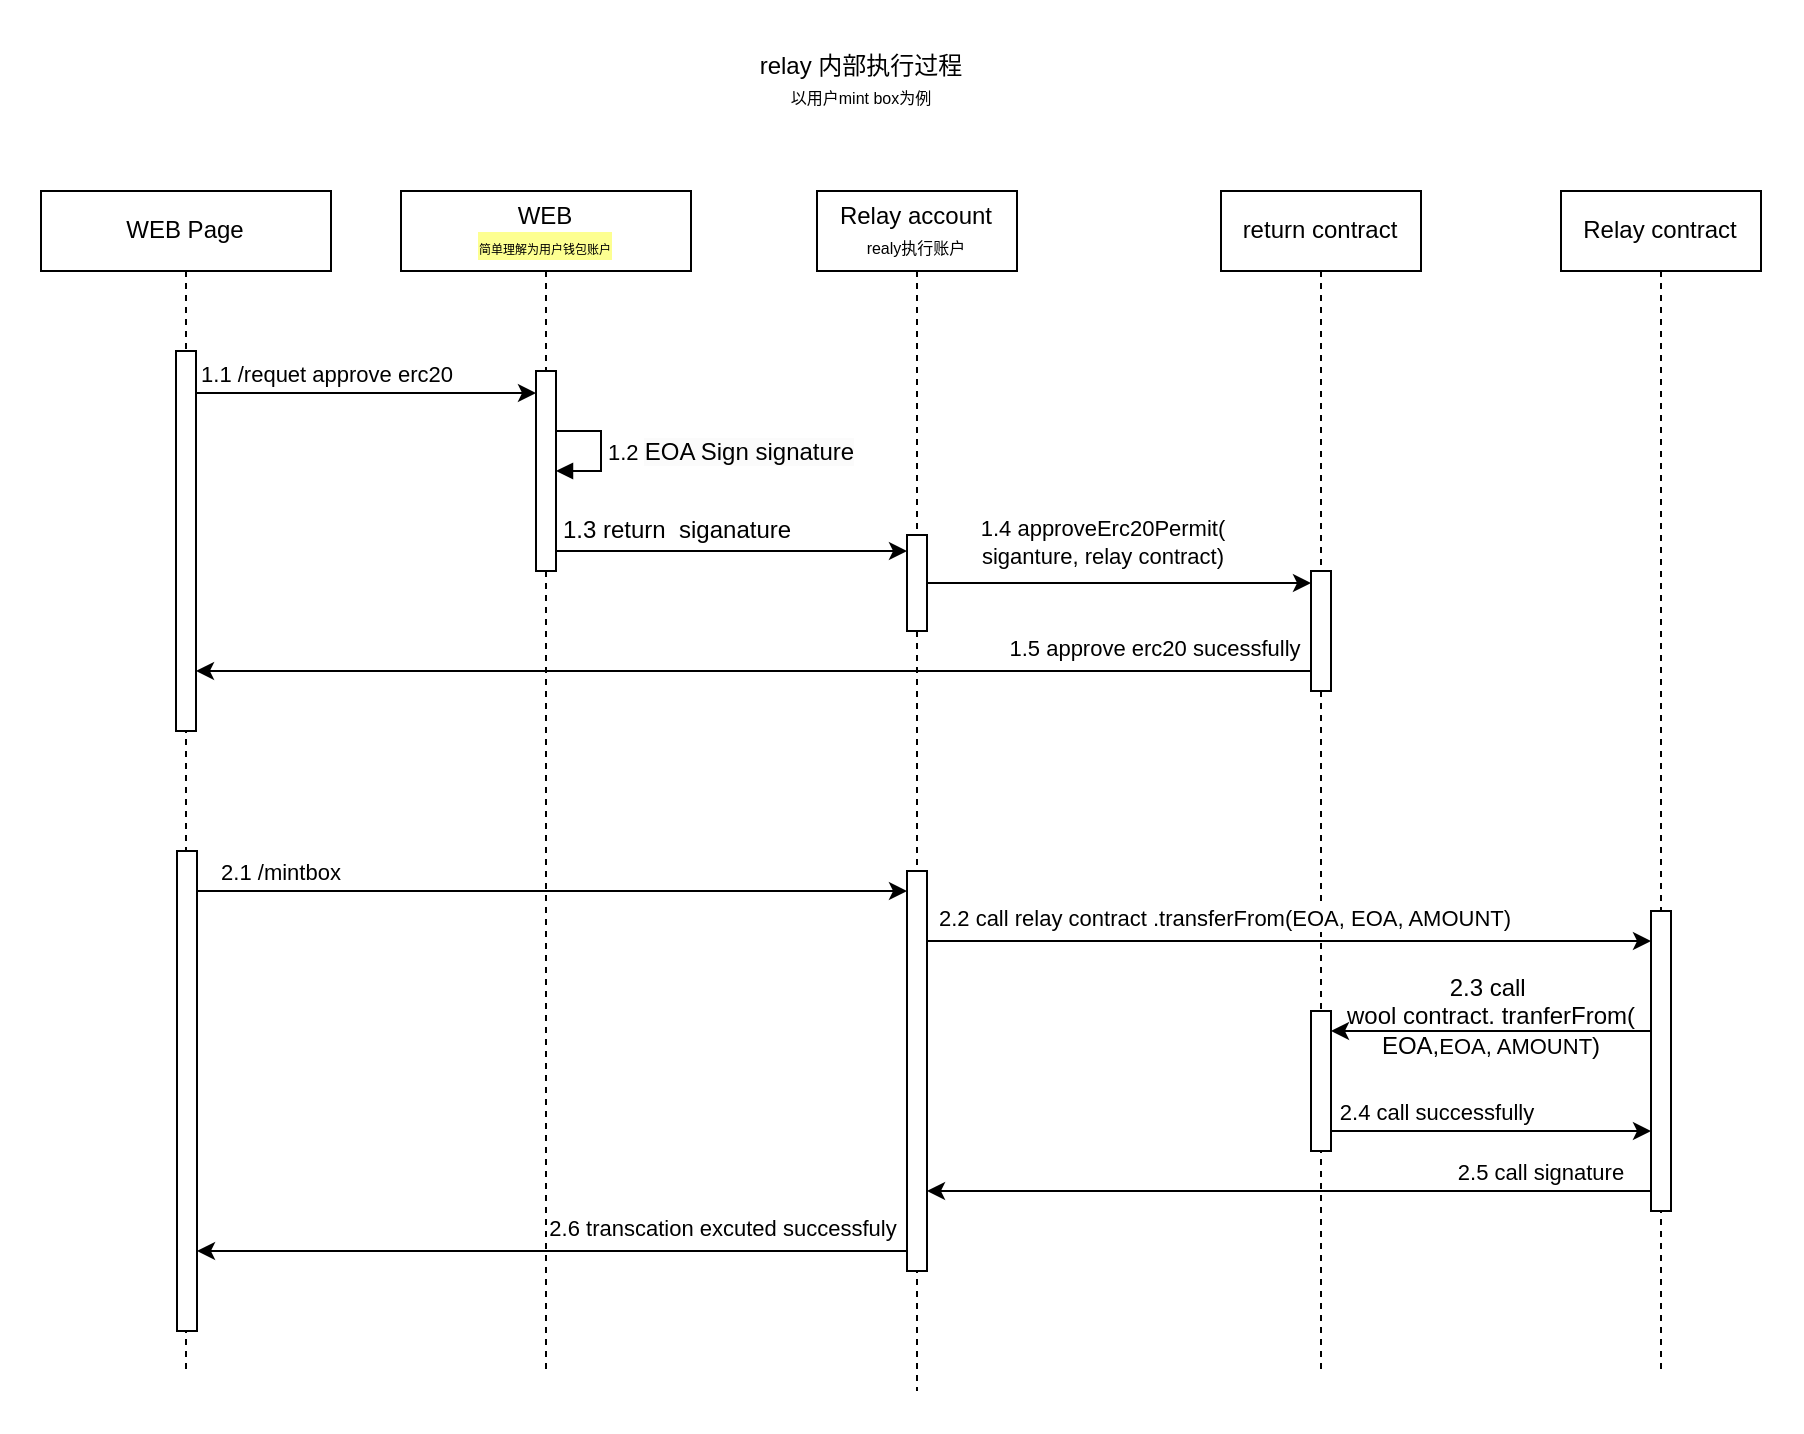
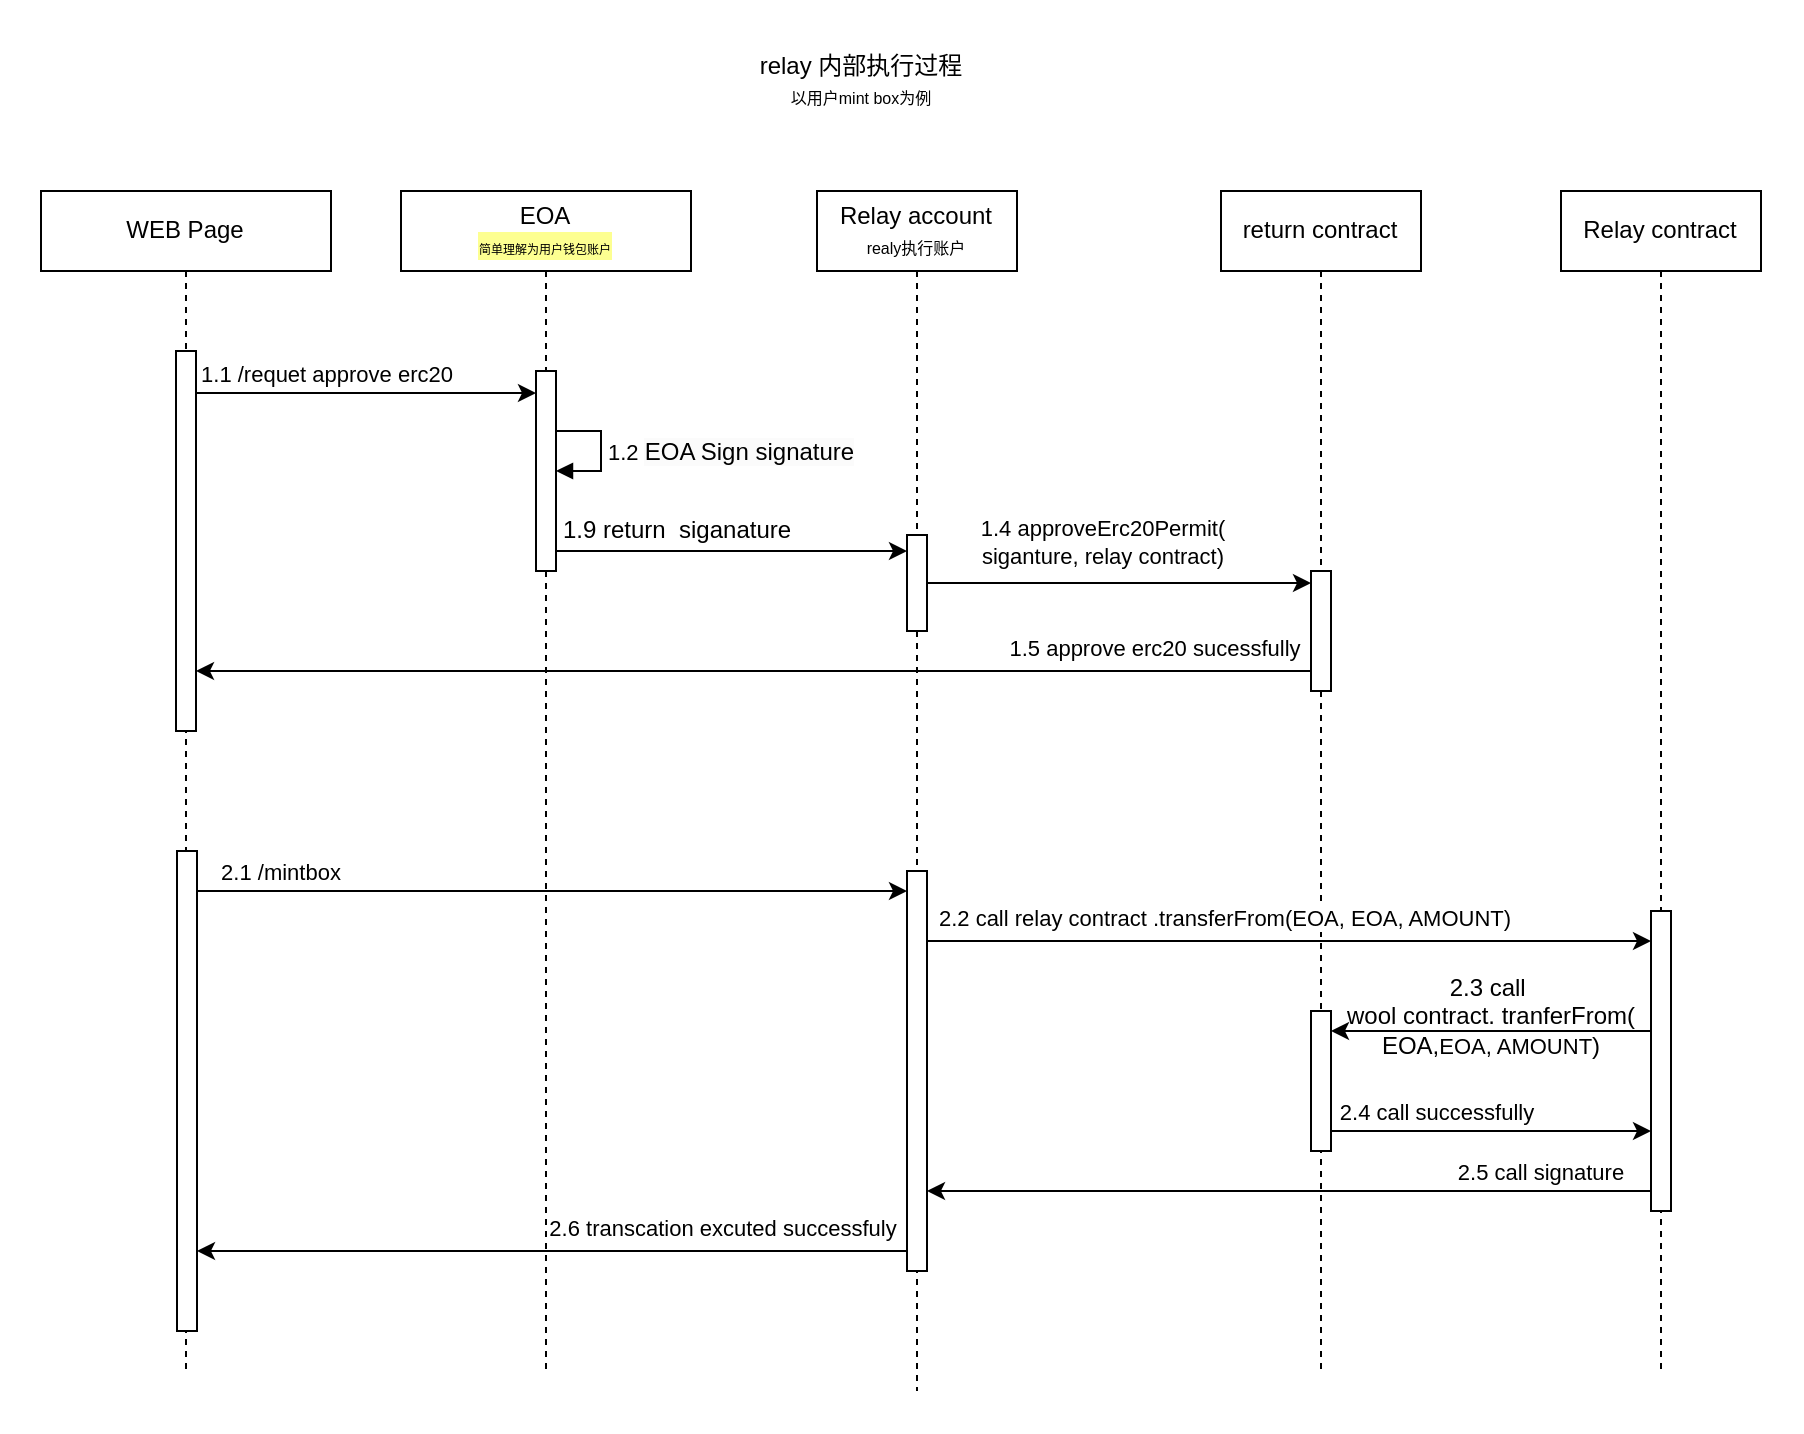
node "WEB 简单理解为用户钱包账户": label "WEB 简单理解为用户钱包账户" -> "EOA 简单理解为用户钱包账户"
node "1.3 return siganature": label "1.3 return siganature" -> "1.9 return siganature"
